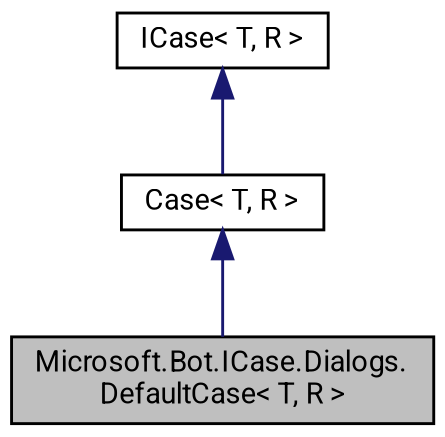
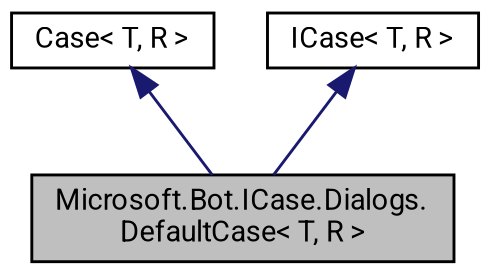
edge "Case< T, R >" -> "ICase< T, R >": now "Microsoft.Bot.ICase.Dialogs. DefaultCase< T, R >" -> "ICase< T, R >"
